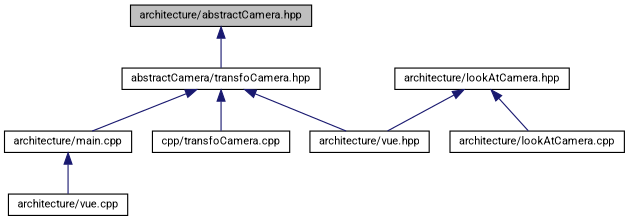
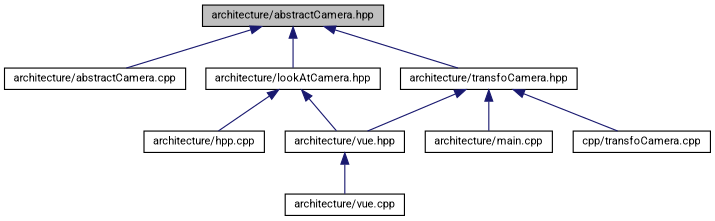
edge "architecture/lookAtCamera.hpp" -> "architecture/abstractCamera.hpp": added
node "architecture/abstractCamera.cpp": added
node "abstractCamera/transfoCamera.hpp": label "abstractCamera/transfoCamera.hpp" -> "architecture/transfoCamera.hpp"
node "architecture/lookAtCamera.cpp": label "architecture/lookAtCamera.cpp" -> "architecture/hpp.cpp"
edge "architecture/vue.cpp" -> "architecture/main.cpp": now "architecture/vue.cpp" -> "architecture/vue.hpp"
